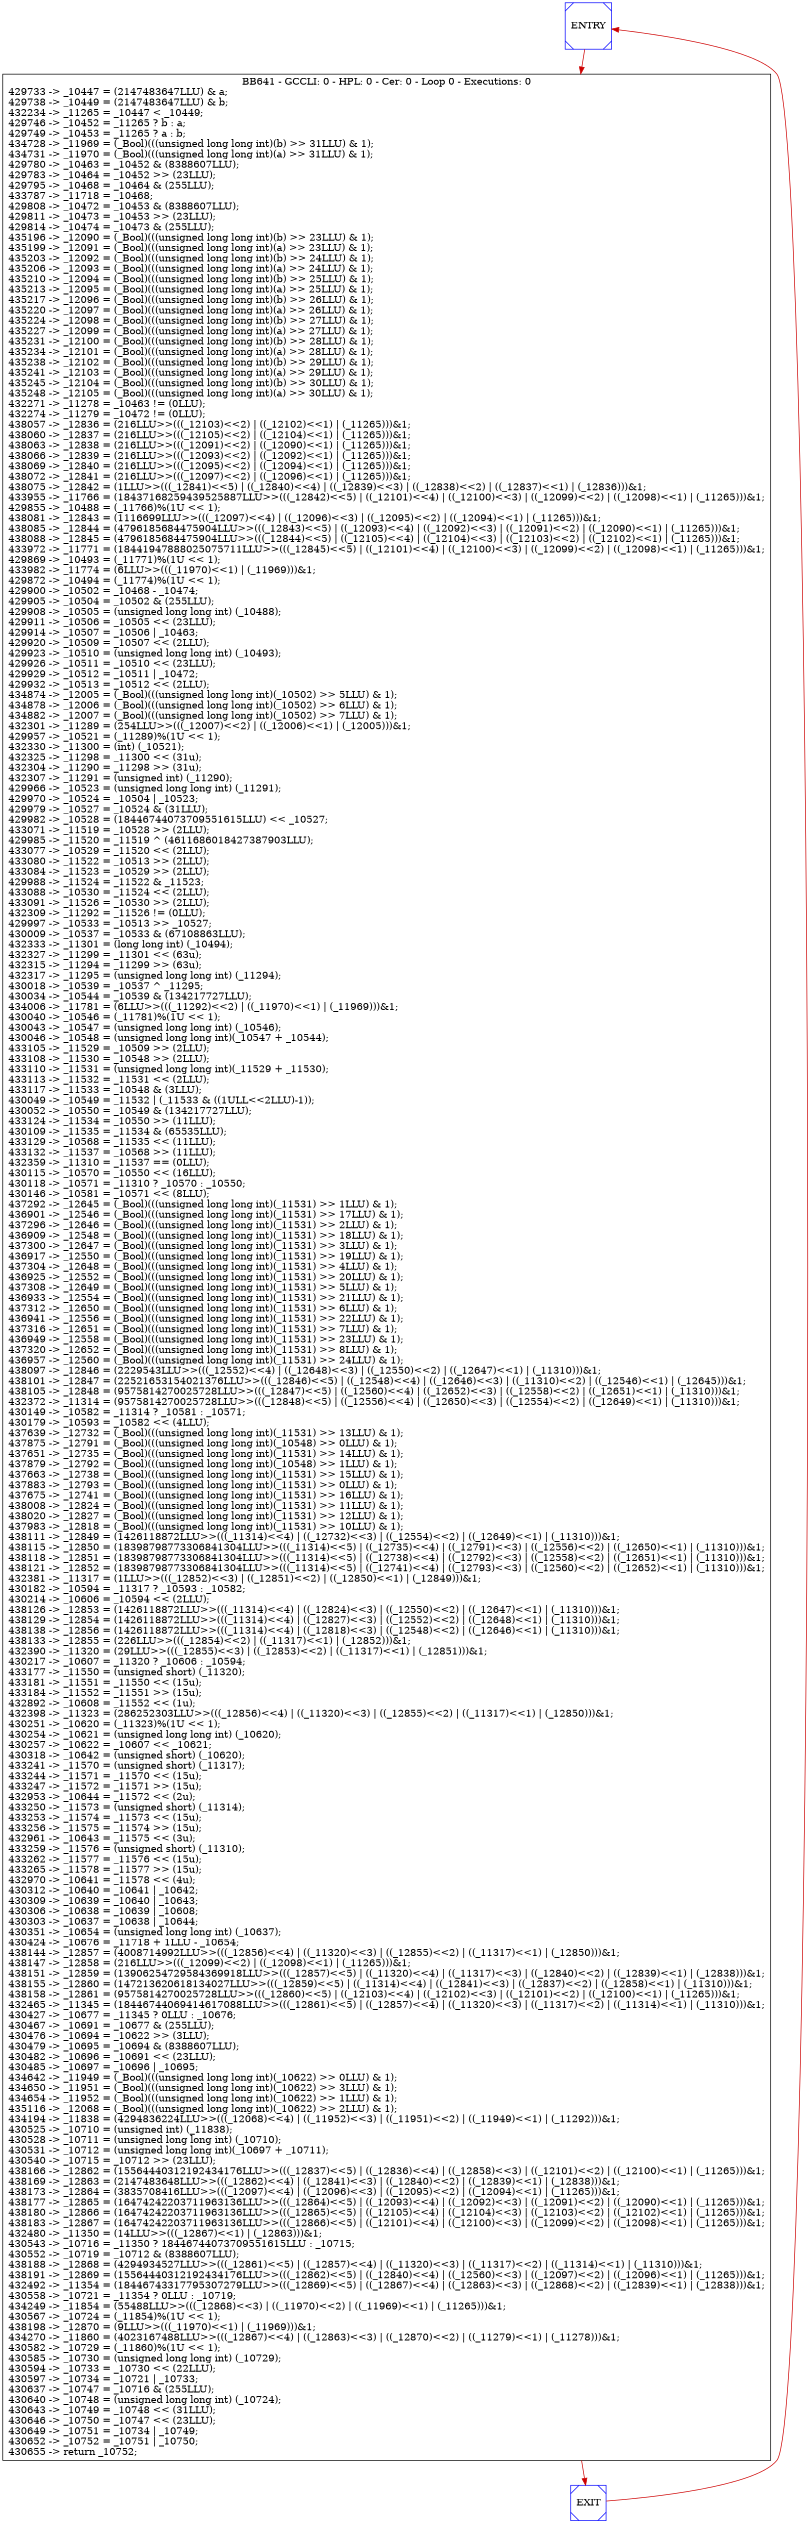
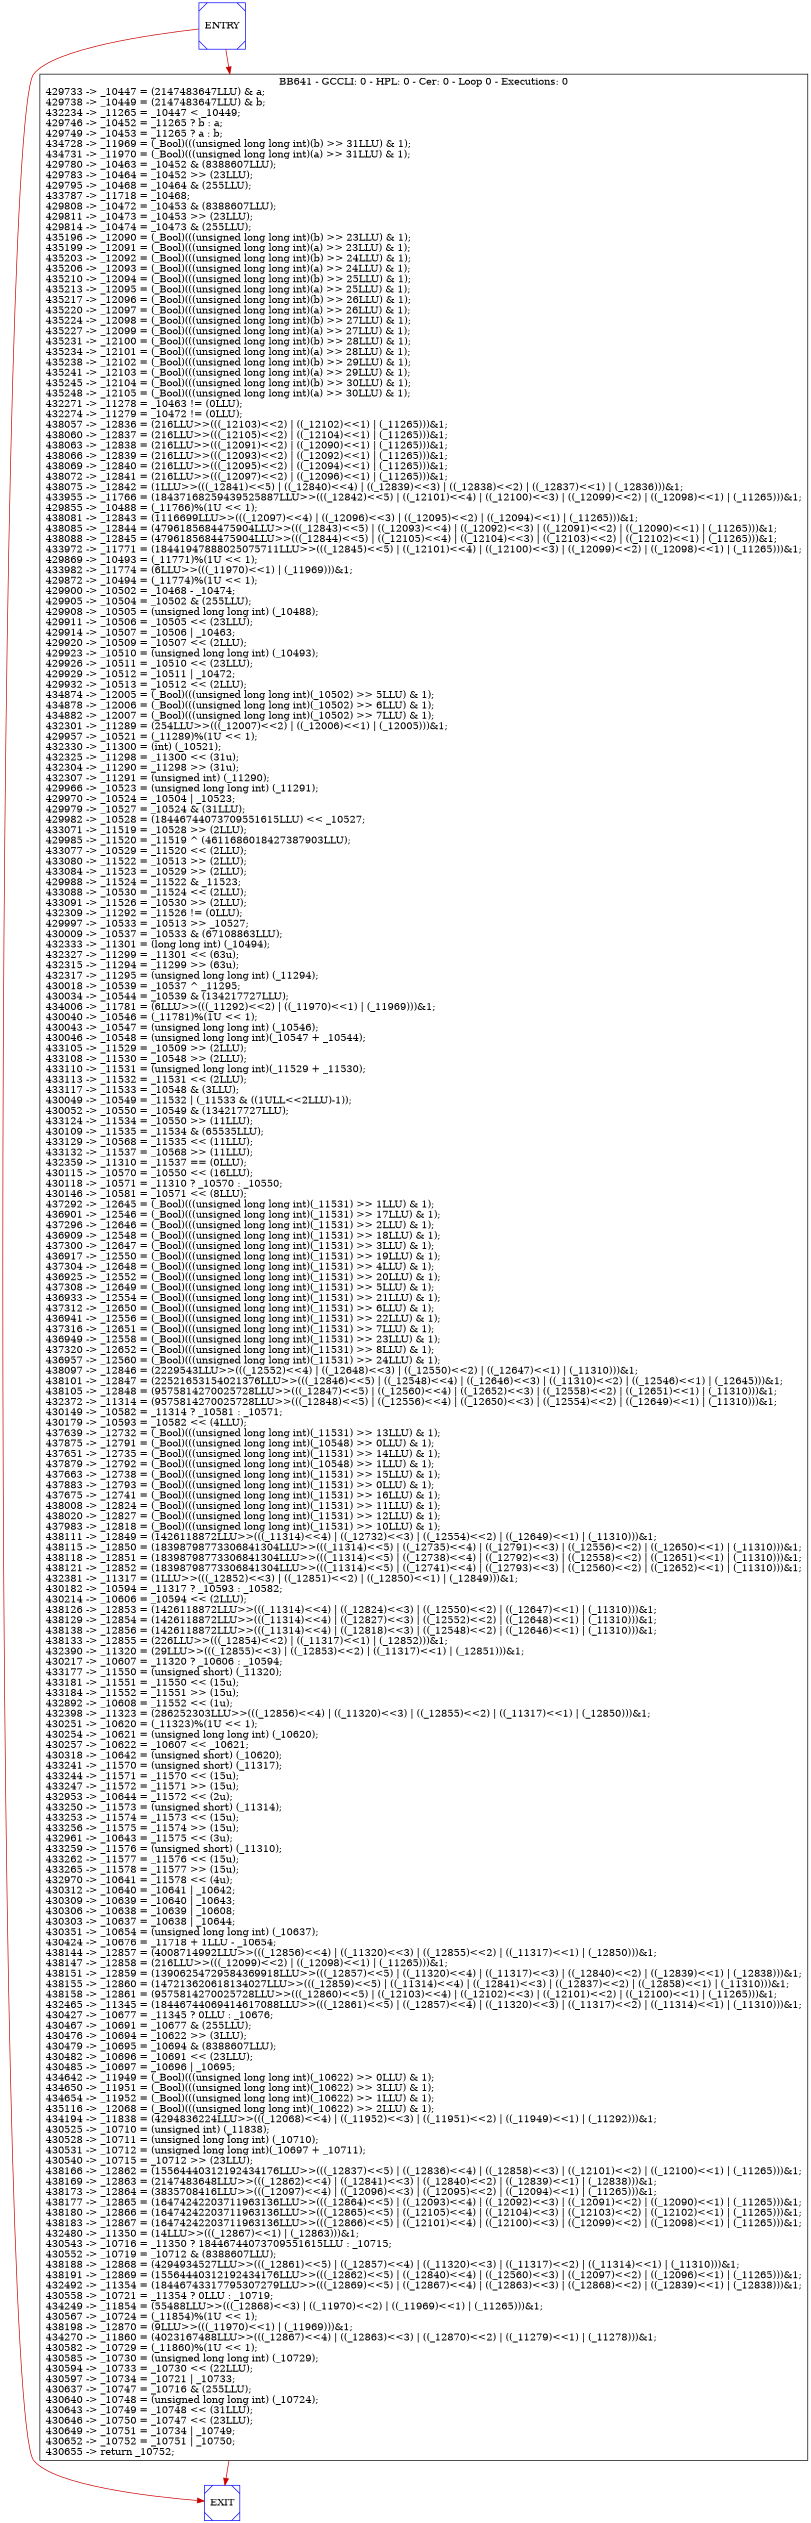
edge "EXIT" -> "ENTRY": reversed
